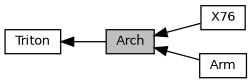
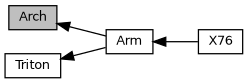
edge "X76" -> "Arch": now "X76" -> "Arm"
edge "Arch" -> "Triton": now "Arm" -> "Triton"
